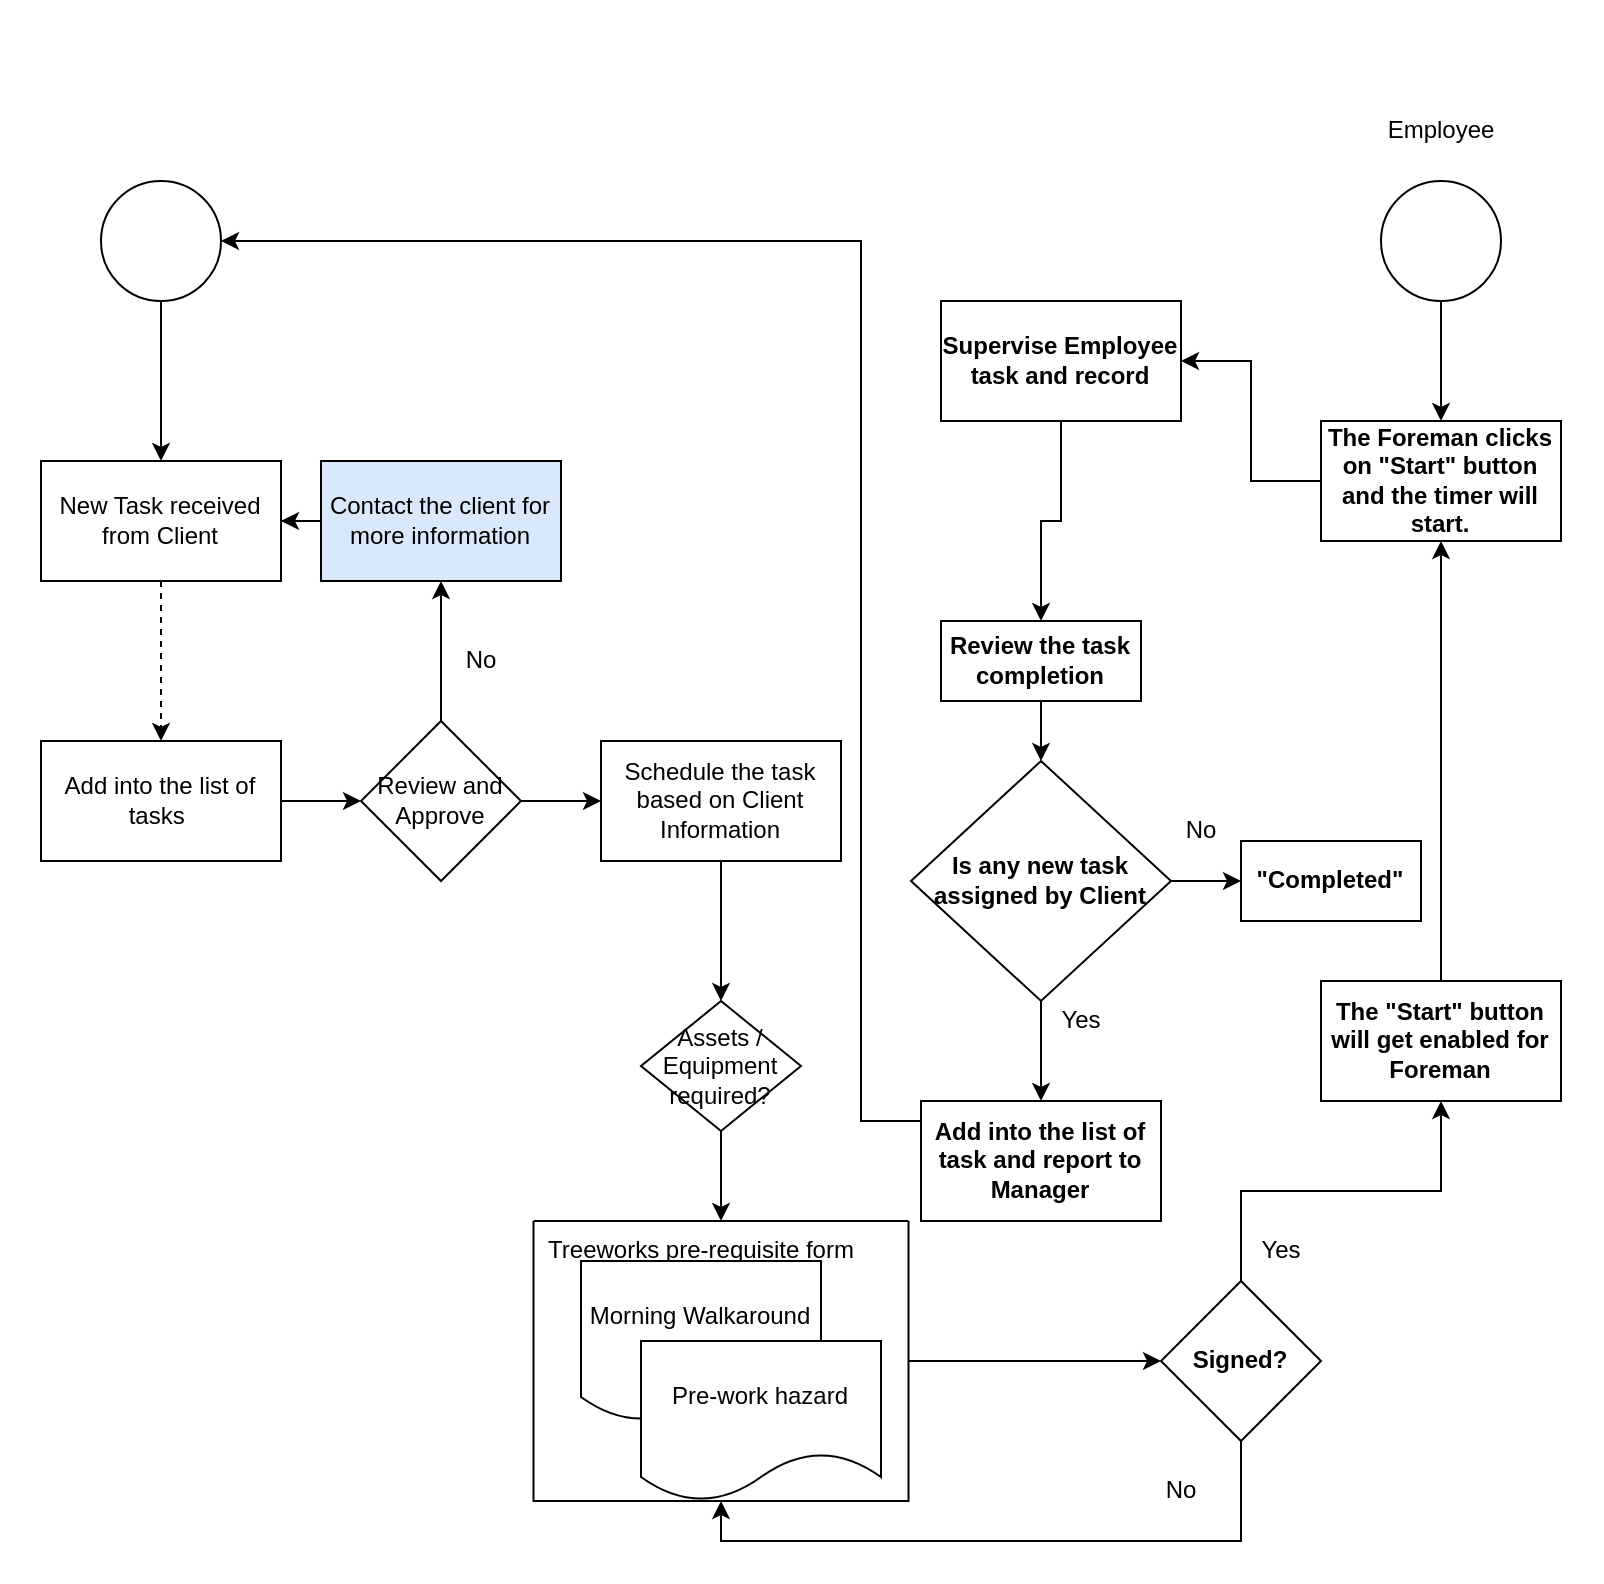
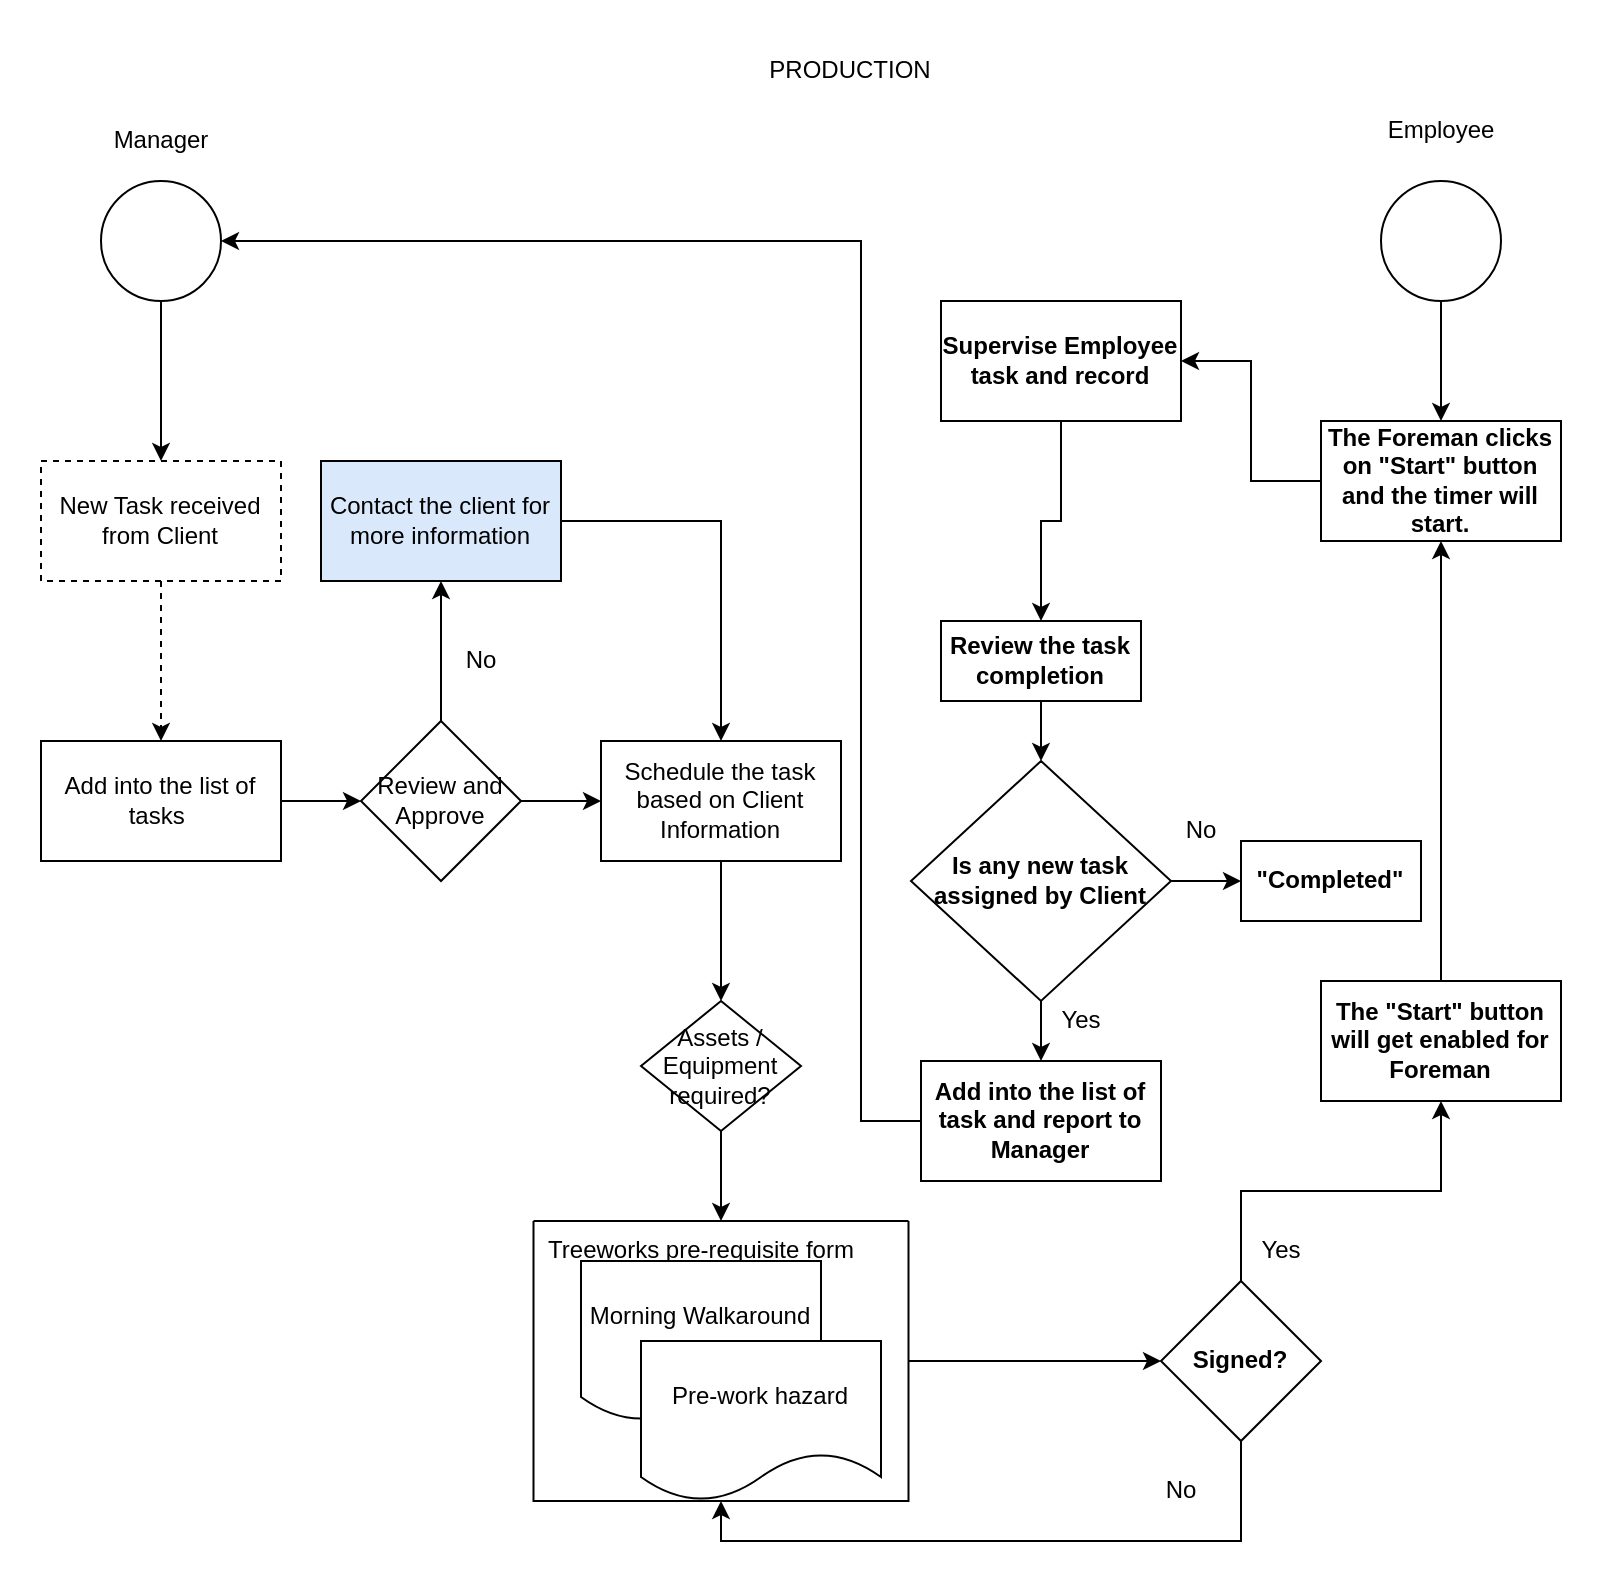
node "PRODUCTION": added
node "Manager": added
node "New Task received from Client": style solid -> dashed
edge "Contact the client for more information" -> "New Task received from Client": now "Contact the client for more information" -> "Schedule the task based on Client Information"
node "Add into the list of task and report to Manager": moved (1041, 1161) -> (1041, 1121)
